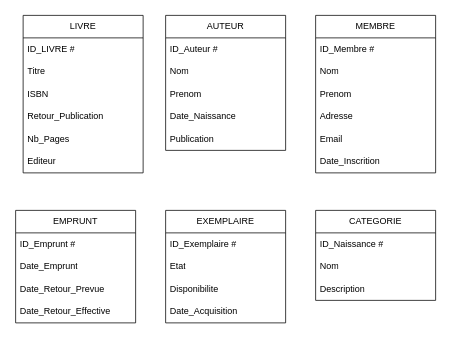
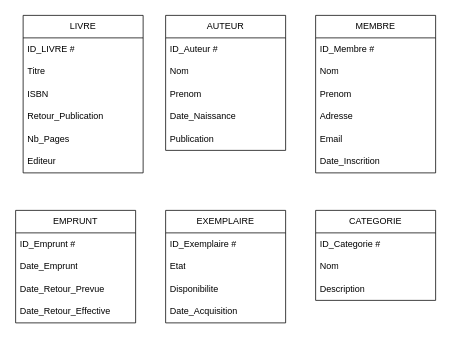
node "ID_Naissance #": label "ID_Naissance #" -> "ID_Categorie #"
